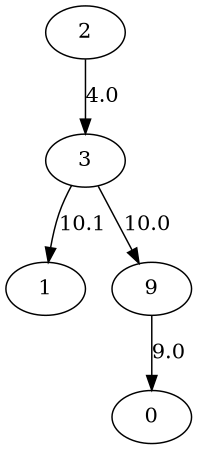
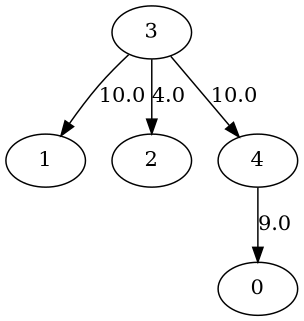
edge "2" -> "3": reversed
edge "3" -> "1": label "10.1" -> "10.0"
node "9": label "9" -> "4"
